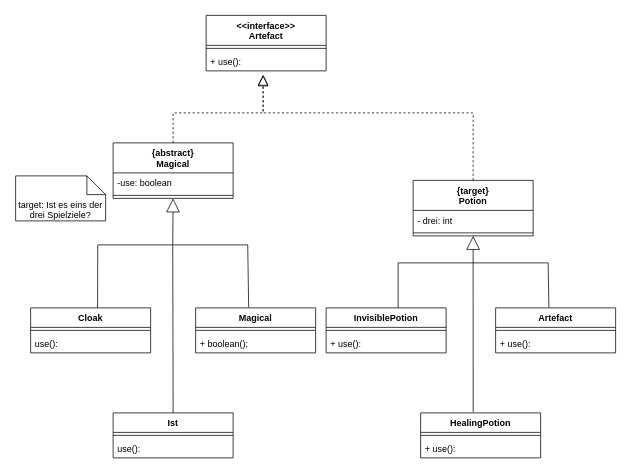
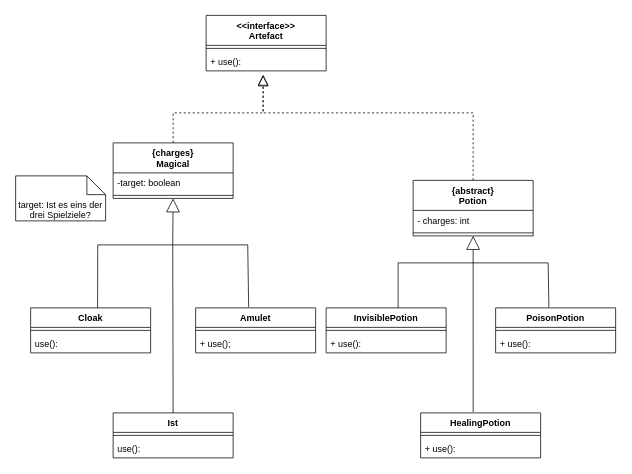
node "{abstract} Magical": label "{abstract} Magical" -> "{charges} Magical"
node "-use: boolean": label "-use: boolean" -> "-target: boolean"
node "{target} Potion": label "{target} Potion" -> "{abstract} Potion"
node "- drei: int": label "- drei: int" -> "- charges: int"
node "Magical": label "Magical" -> "Amulet"
node "Artefact": label "Artefact" -> "PoisonPotion"
node "+ boolean();": label "+ boolean();" -> "+ use();"
